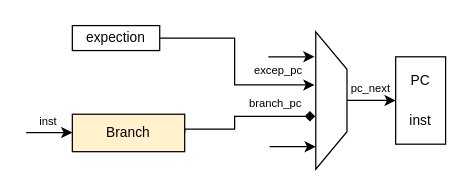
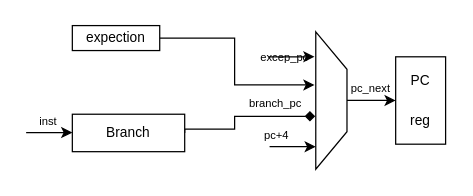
node "excep_pc": moved (278, 68) -> (284, 56)
node "PCinst": label "PCinst" -> "PCreg"
node "Branch": fillcolor #fff2cc -> #ffffff
node "pc+4": added
